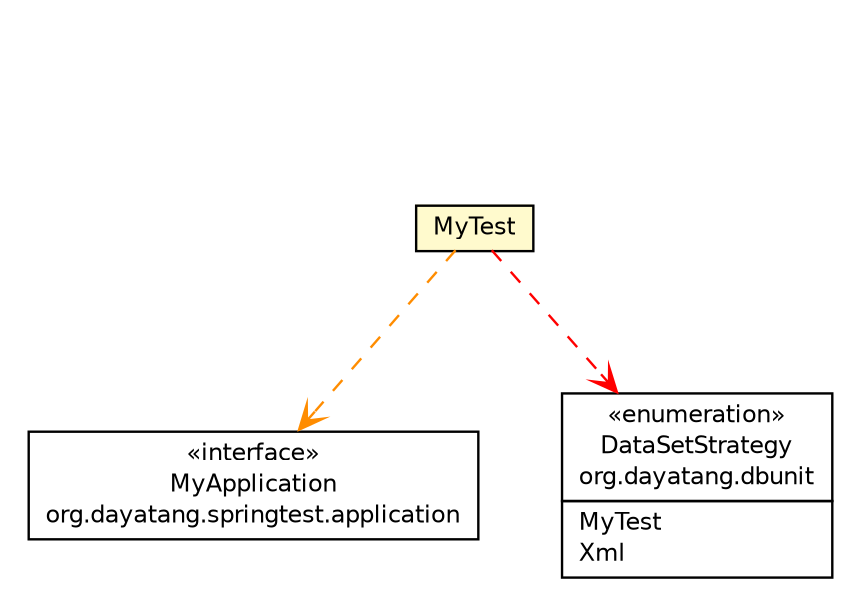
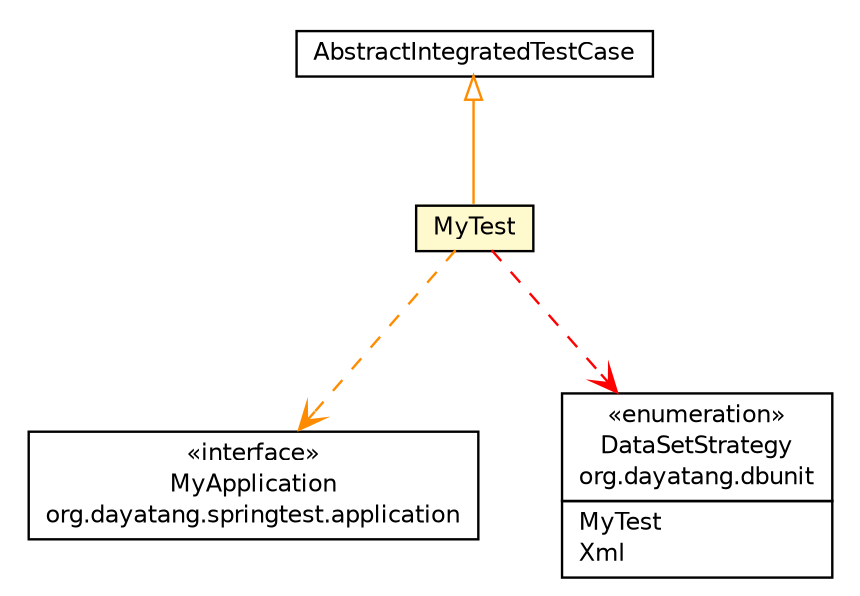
node "AbstractIntegratedTestCase": added
